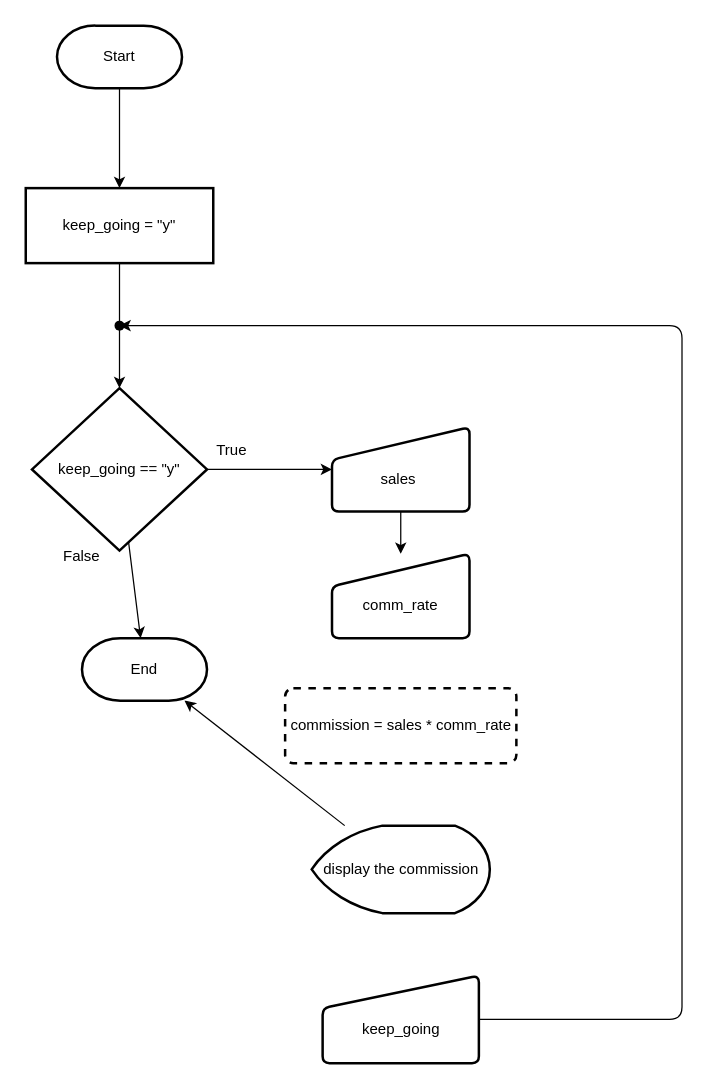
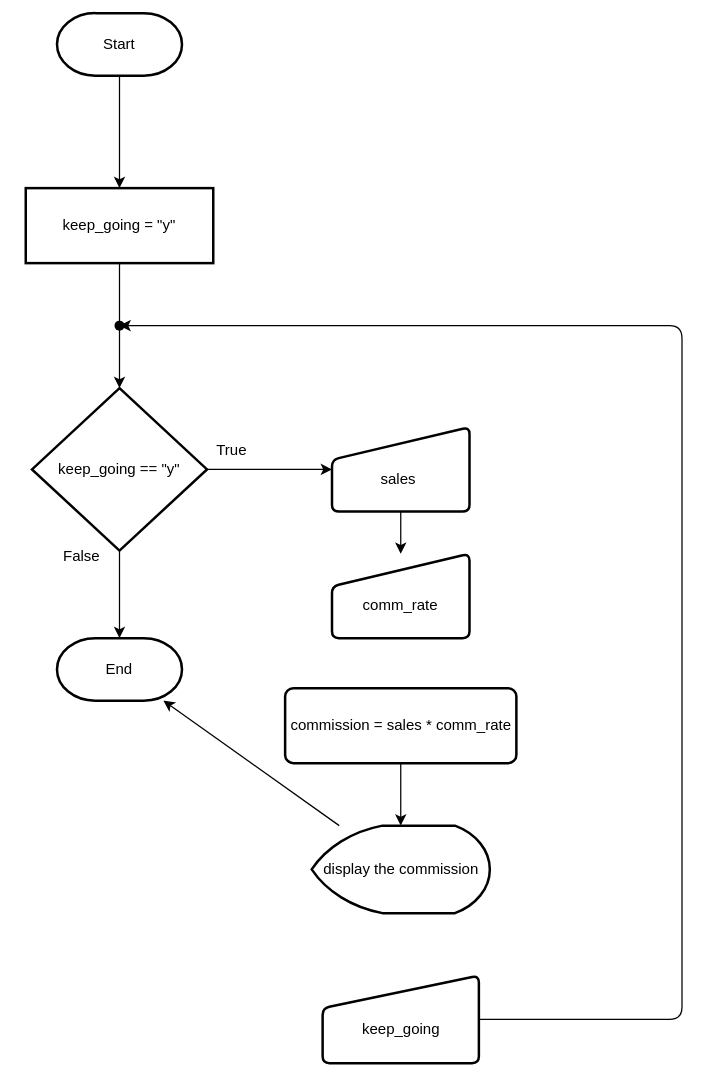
node "Start": moved (119, 57) -> (119, 44)
node "End": moved (144, 669) -> (119, 669)
node "commission = sales * comm_rate": style dashed -> solid
edge "commission = sales * comm_rate" -> "display the commission": added
